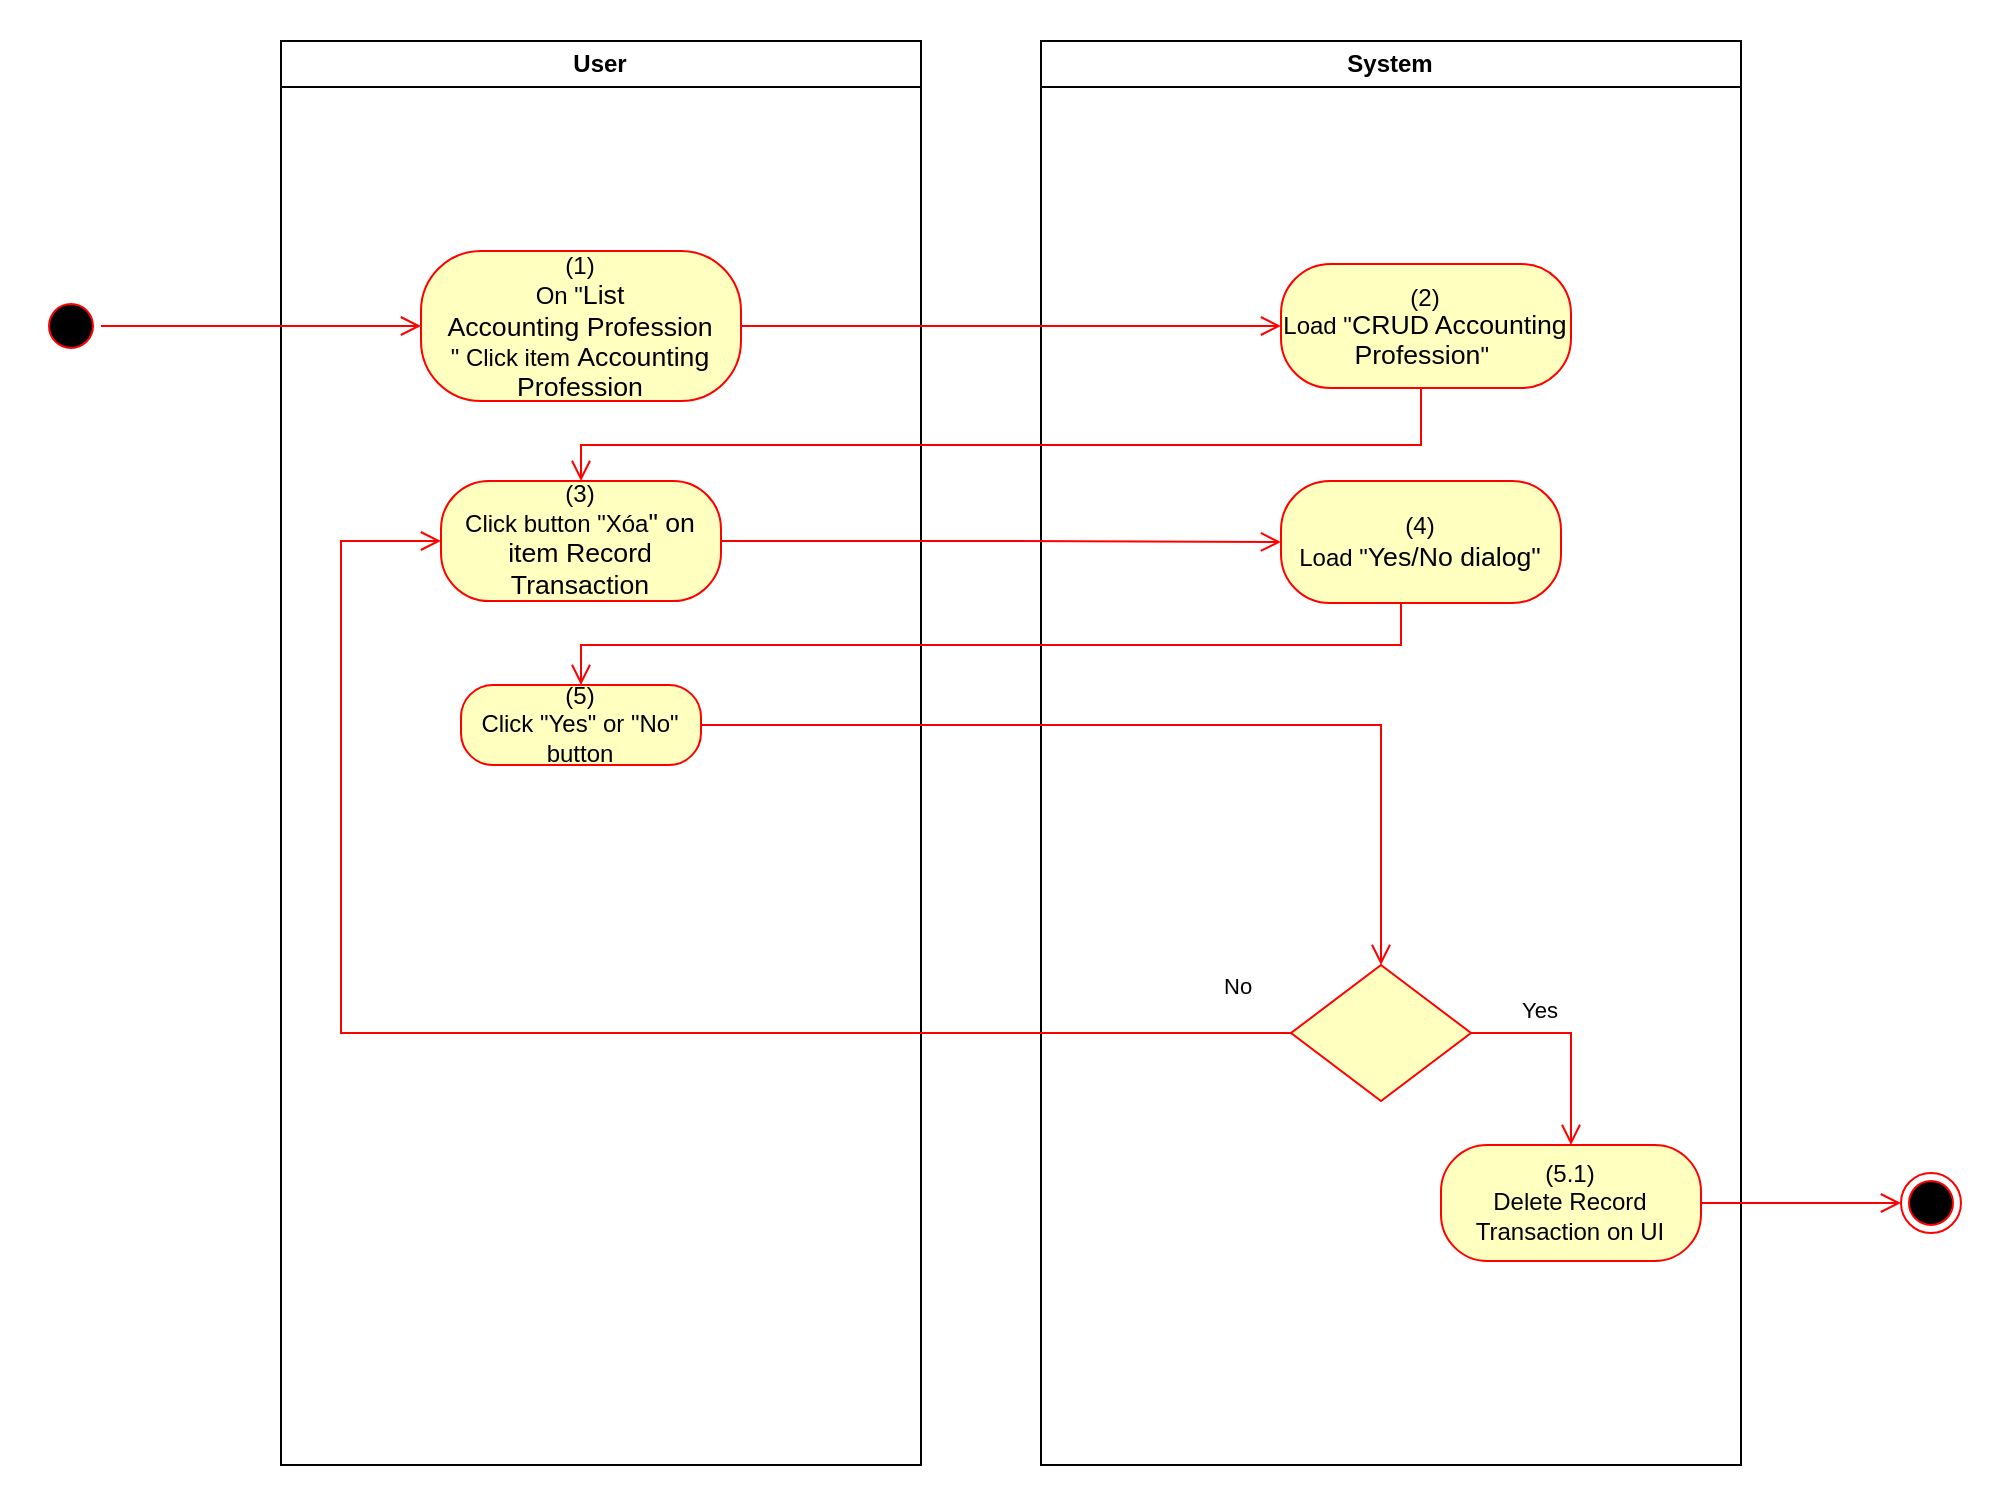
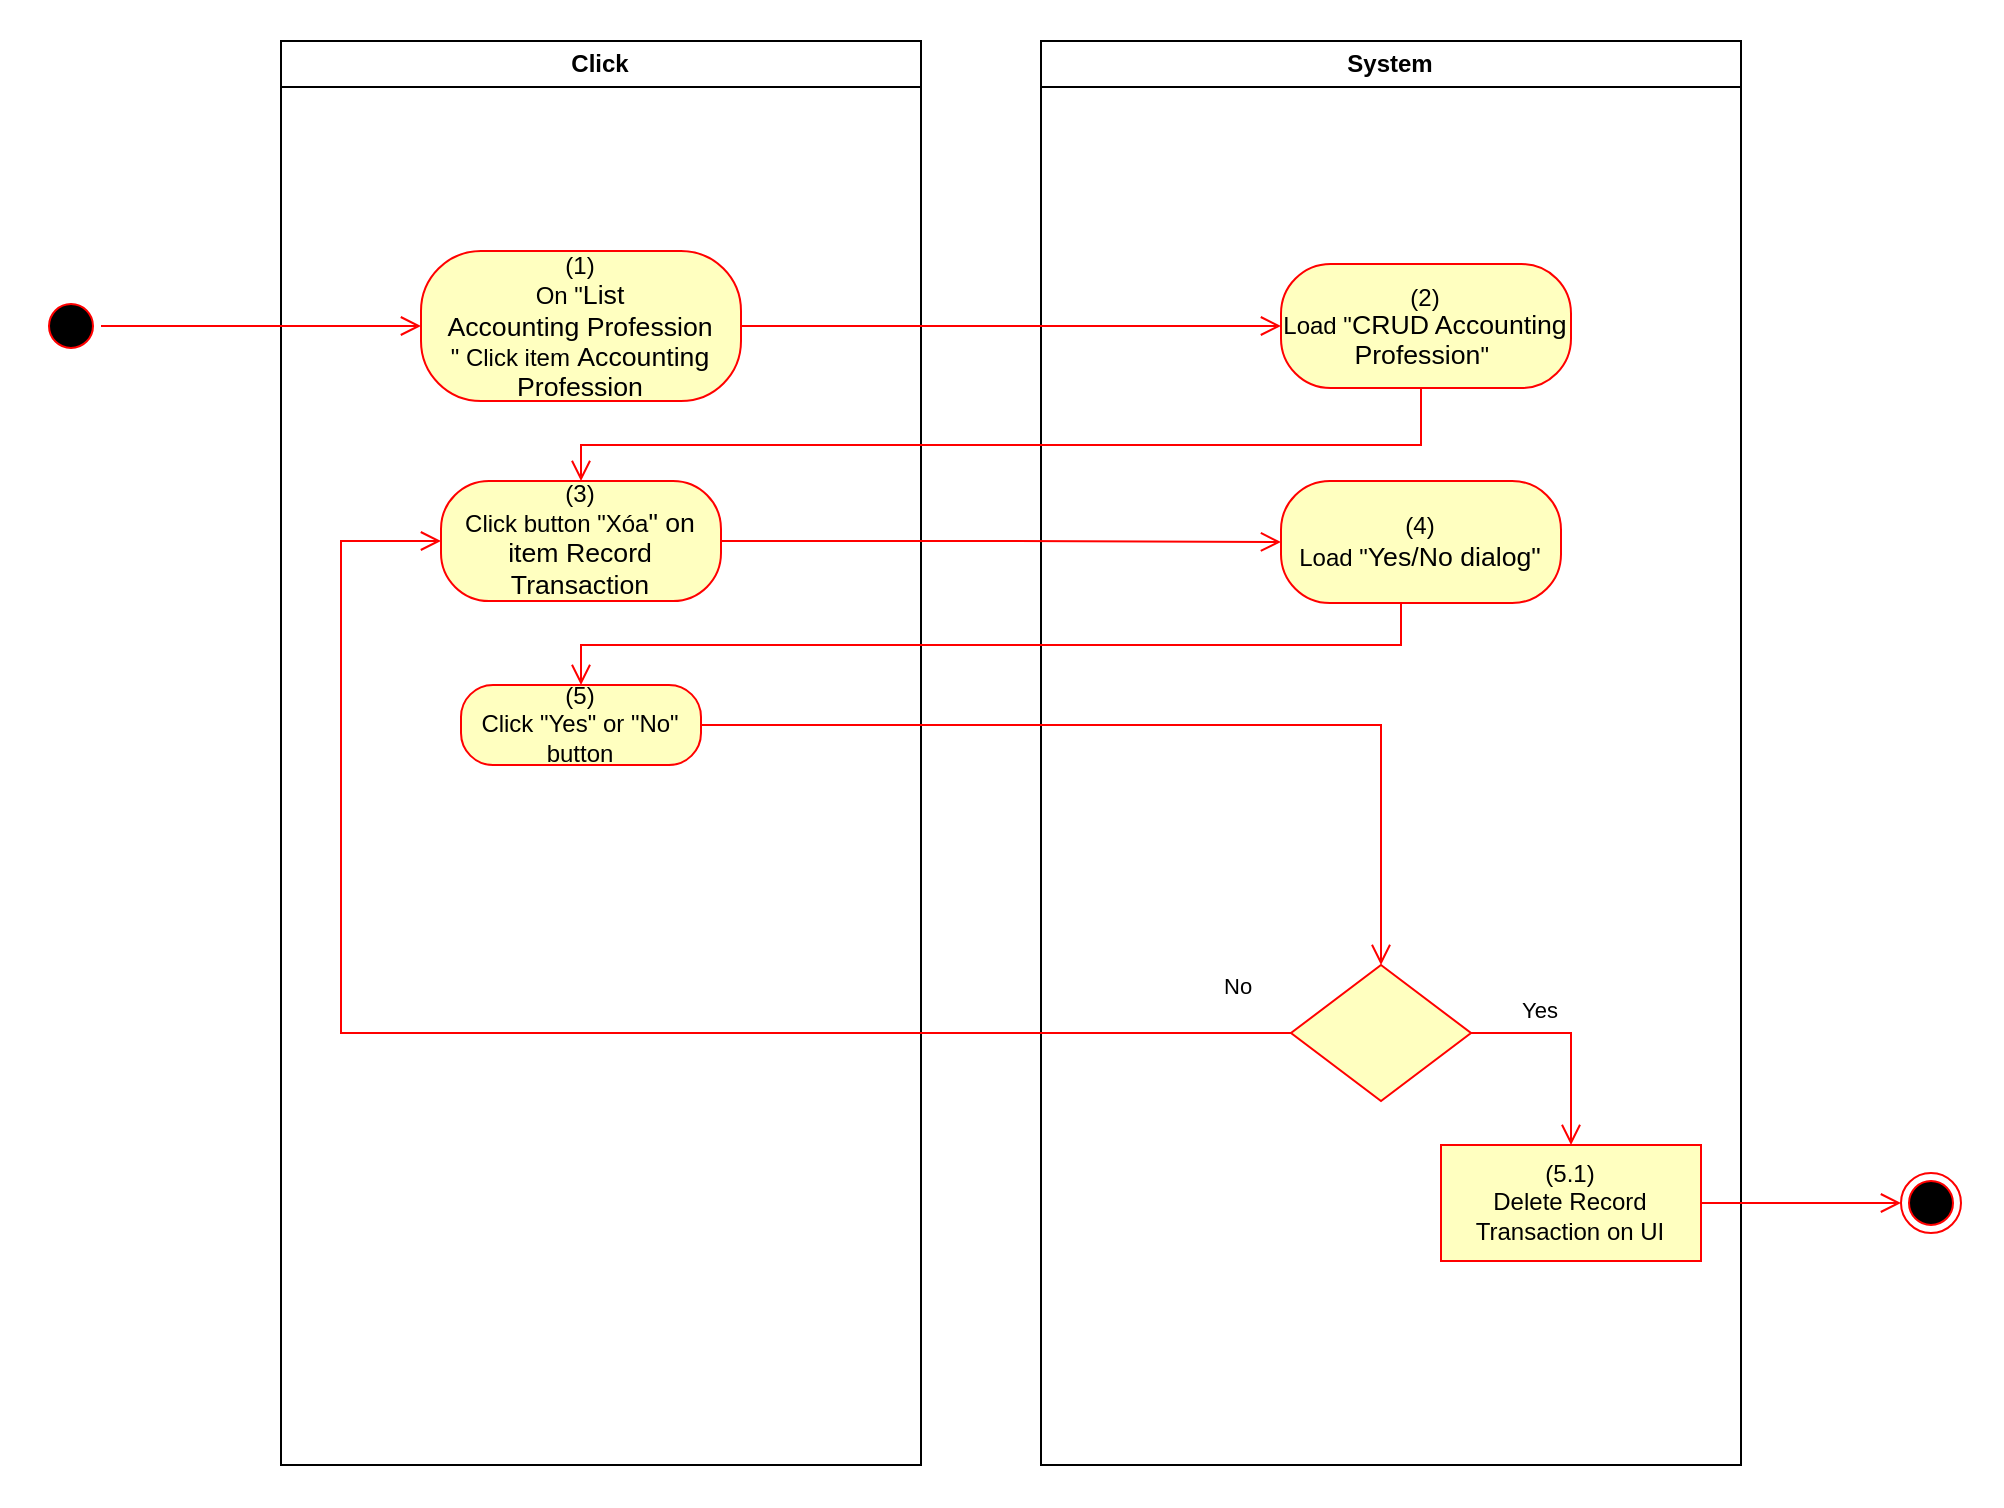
node "User": label "User" -> "Click"
node "(5.1) Delete Record Transaction on UI": shape rounded rectangle -> rectangle
